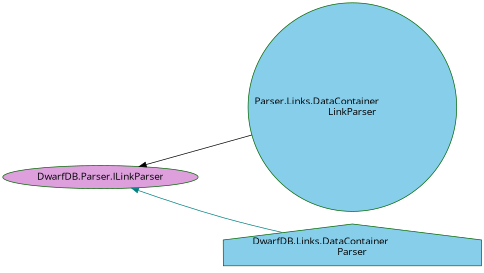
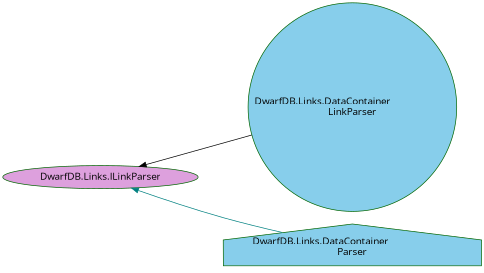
node "Parser.Links.DataContainer LinkParser": label "Parser.Links.DataContainer LinkParser" -> "DwarfDB.Links.DataContainer LinkParser"
node "DwarfDB.Parser.ILinkParser": label "DwarfDB.Parser.ILinkParser" -> "DwarfDB.Links.ILinkParser"
